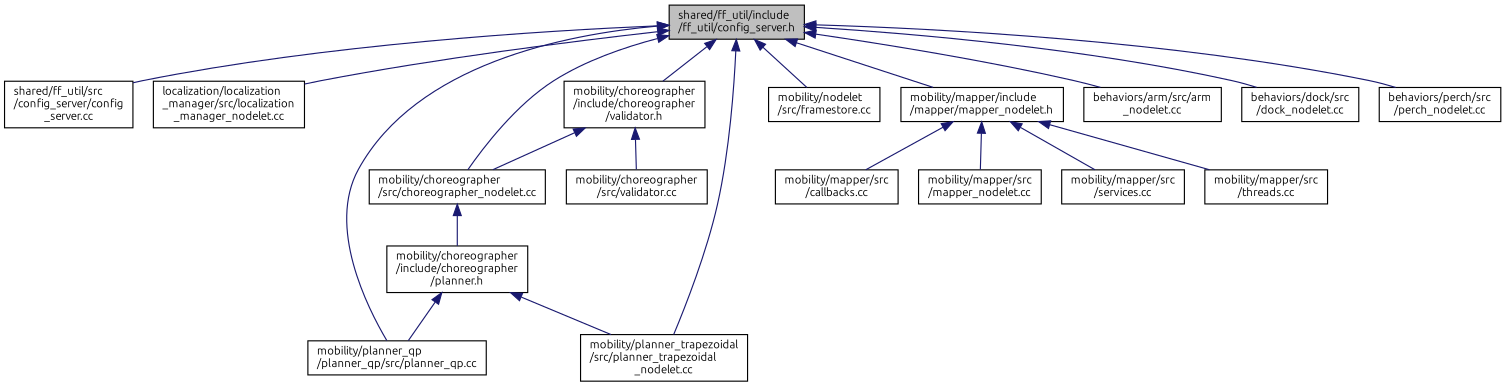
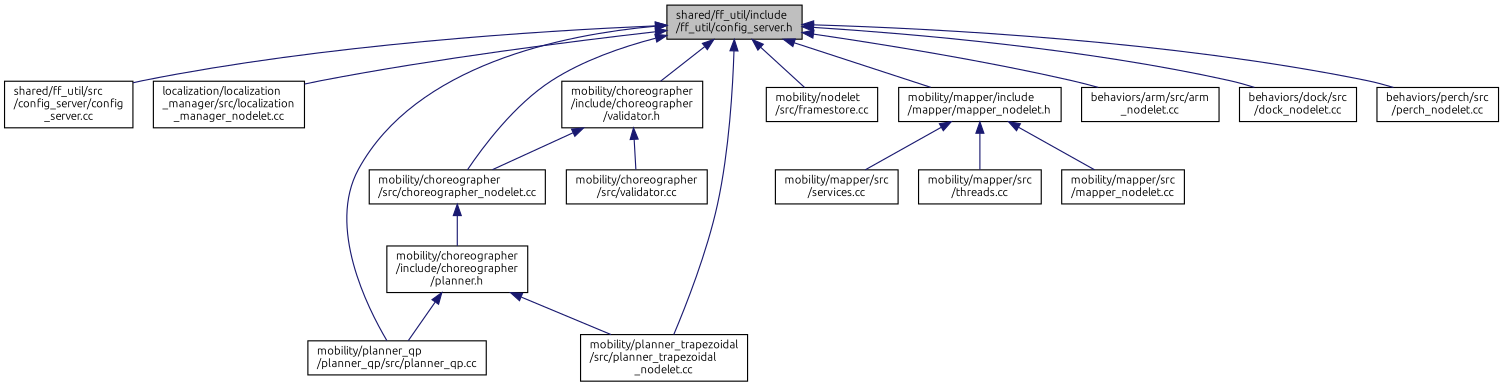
node "mobility/mapper/src /callbacks.cc": removed
